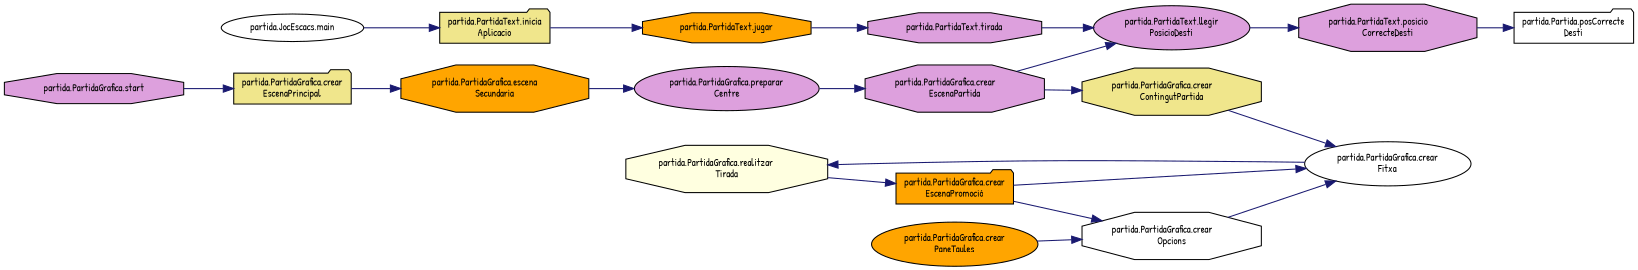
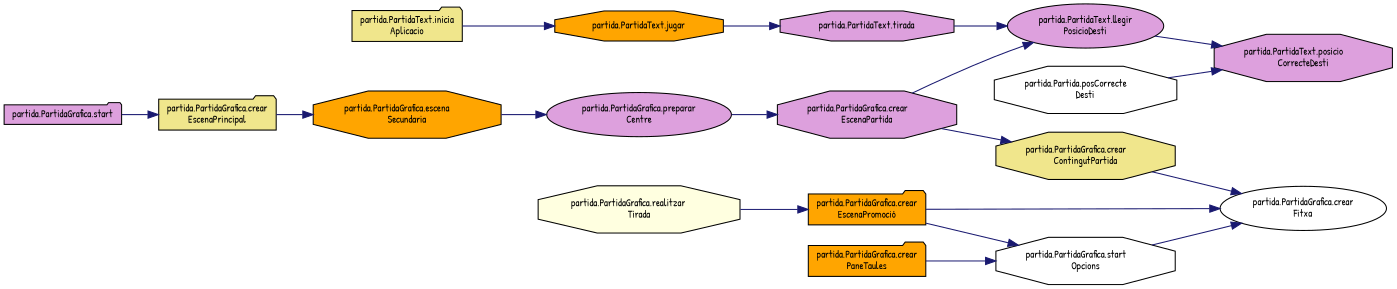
node "partida.JocEscacs.main": removed
edge "partida.PartidaText.posicio CorrecteDesti" -> "partida.Partida.posCorrecte Desti": reversed
node "partida.Partida.posCorrecte Desti": shape folder -> octagon
node "partida.PartidaGrafica.start": shape octagon -> folder
edge "partida.PartidaGrafica.crear Fitxa" -> "partida.PartidaGrafica.realitzar Tirada": removed
node "partida.PartidaGrafica.crear Opcions": label "partida.PartidaGrafica.crear Opcions" -> "partida.PartidaGrafica.start Opcions"
node "partida.PartidaGrafica.crear PaneTaules": shape ellipse -> folder
